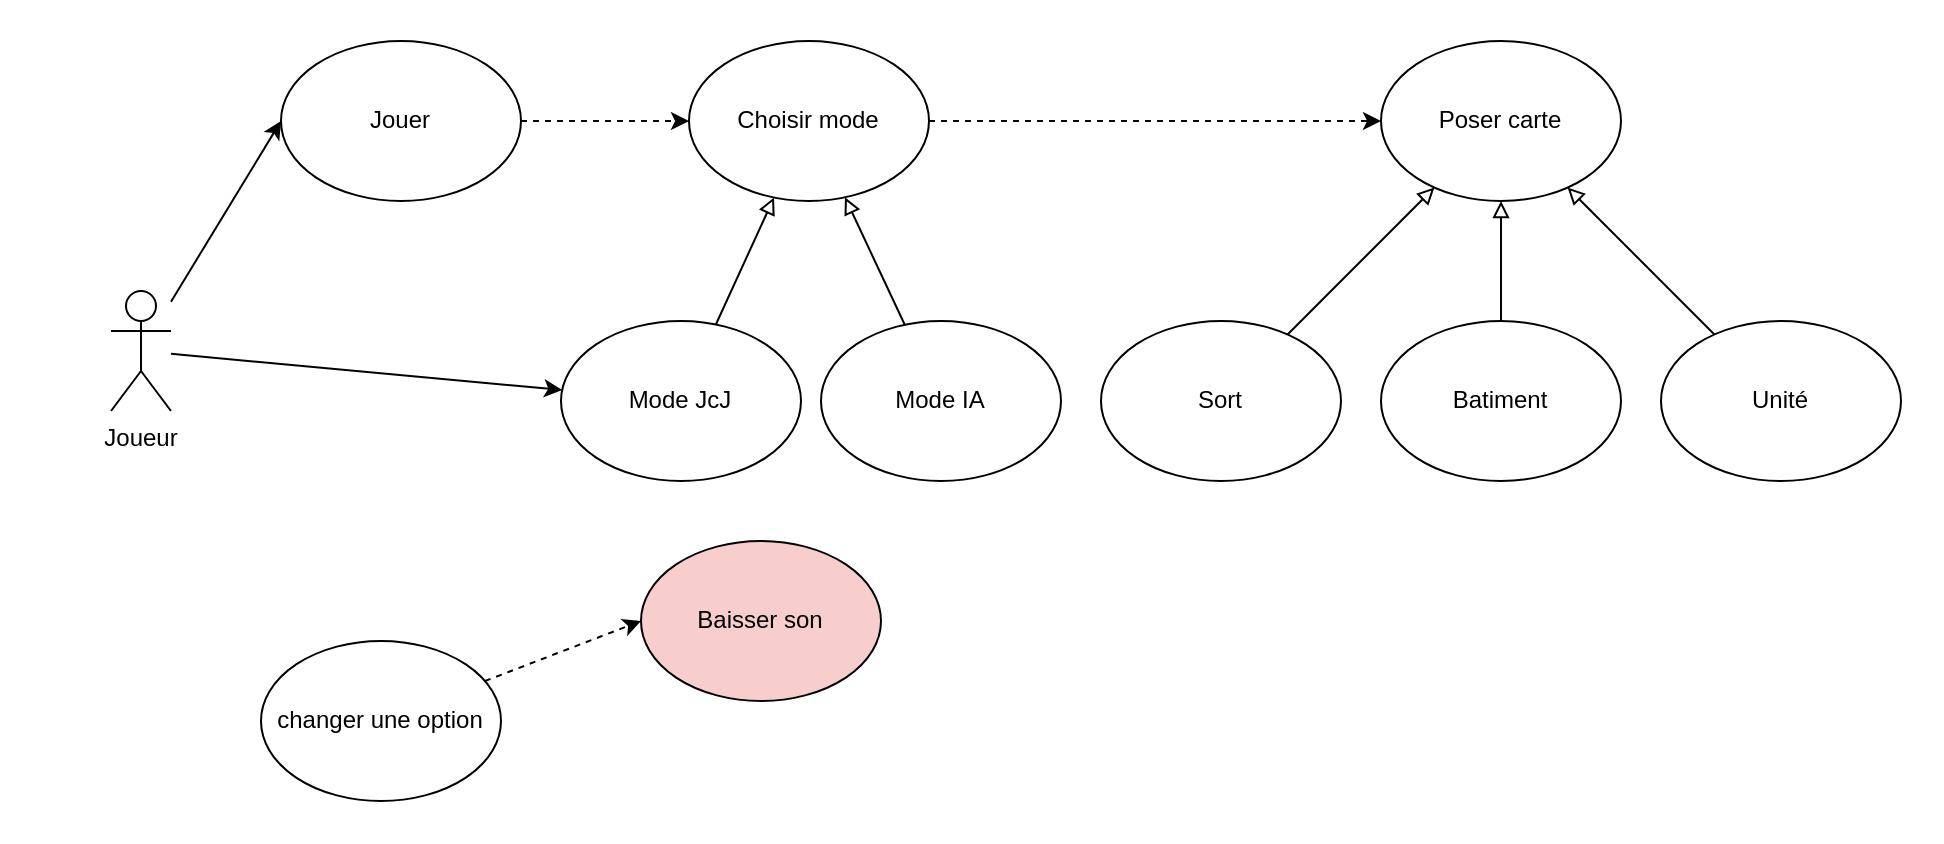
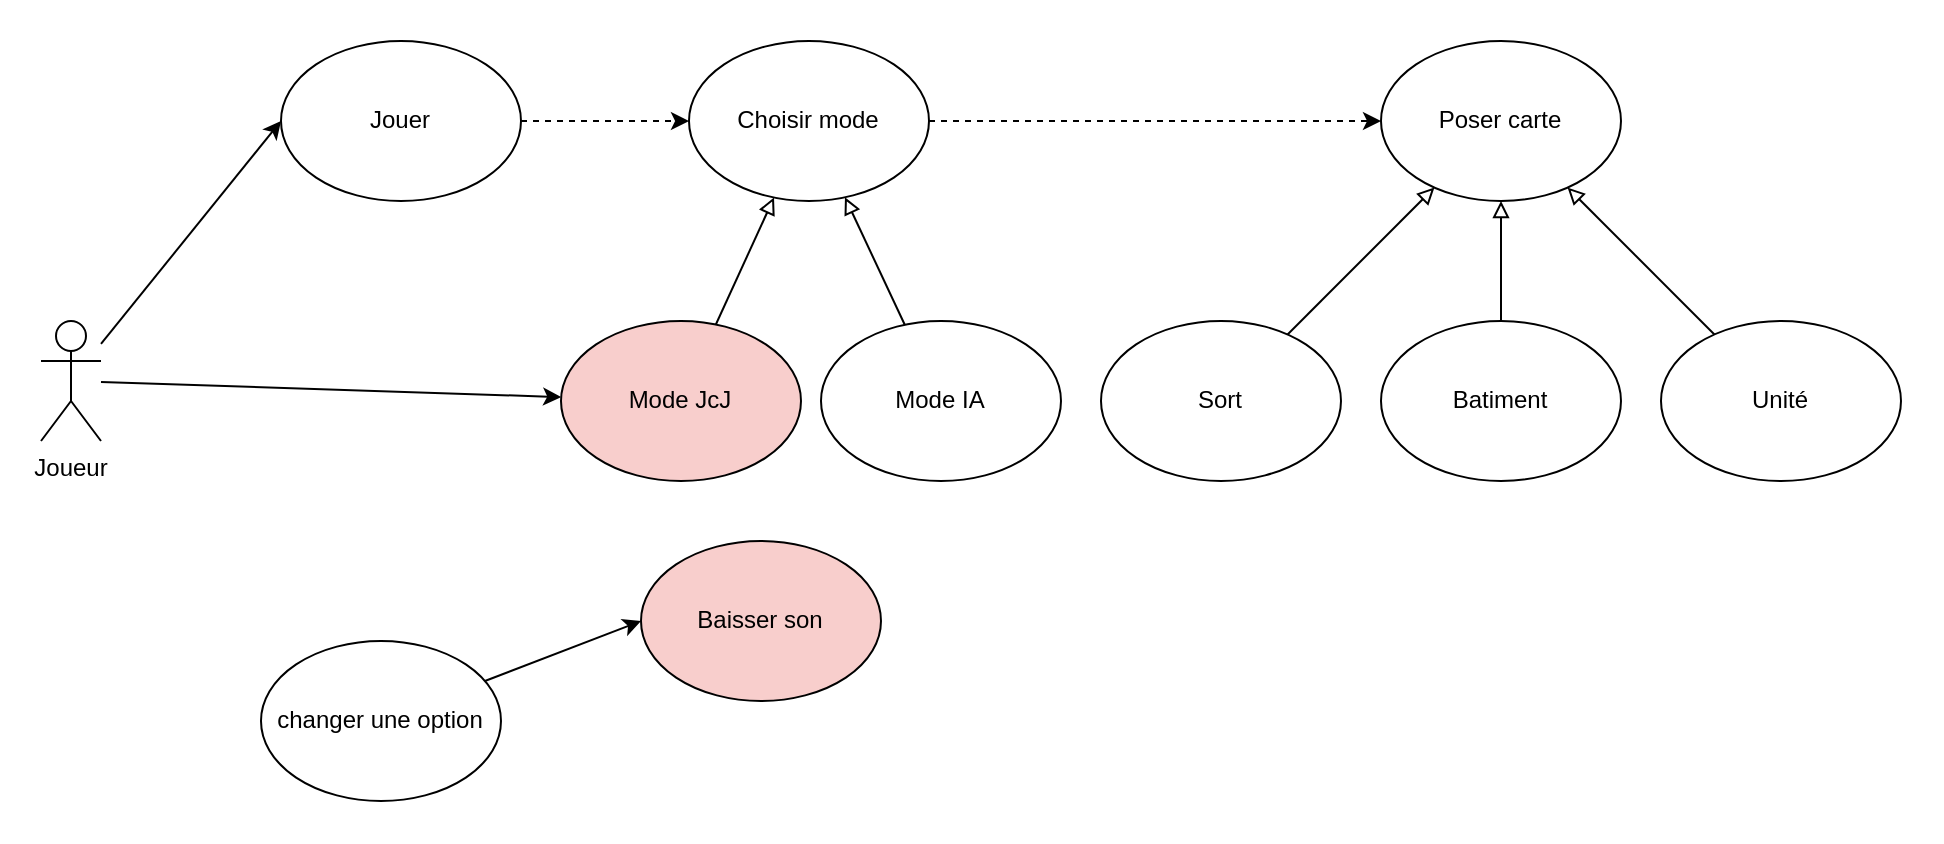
node "Joueur": moved (141, 351) -> (71, 381)
node "Mode JcJ": fillcolor #ffffff -> #f8cecc
edge "changer une option" -> "Baisser son": style dashed -> solid
